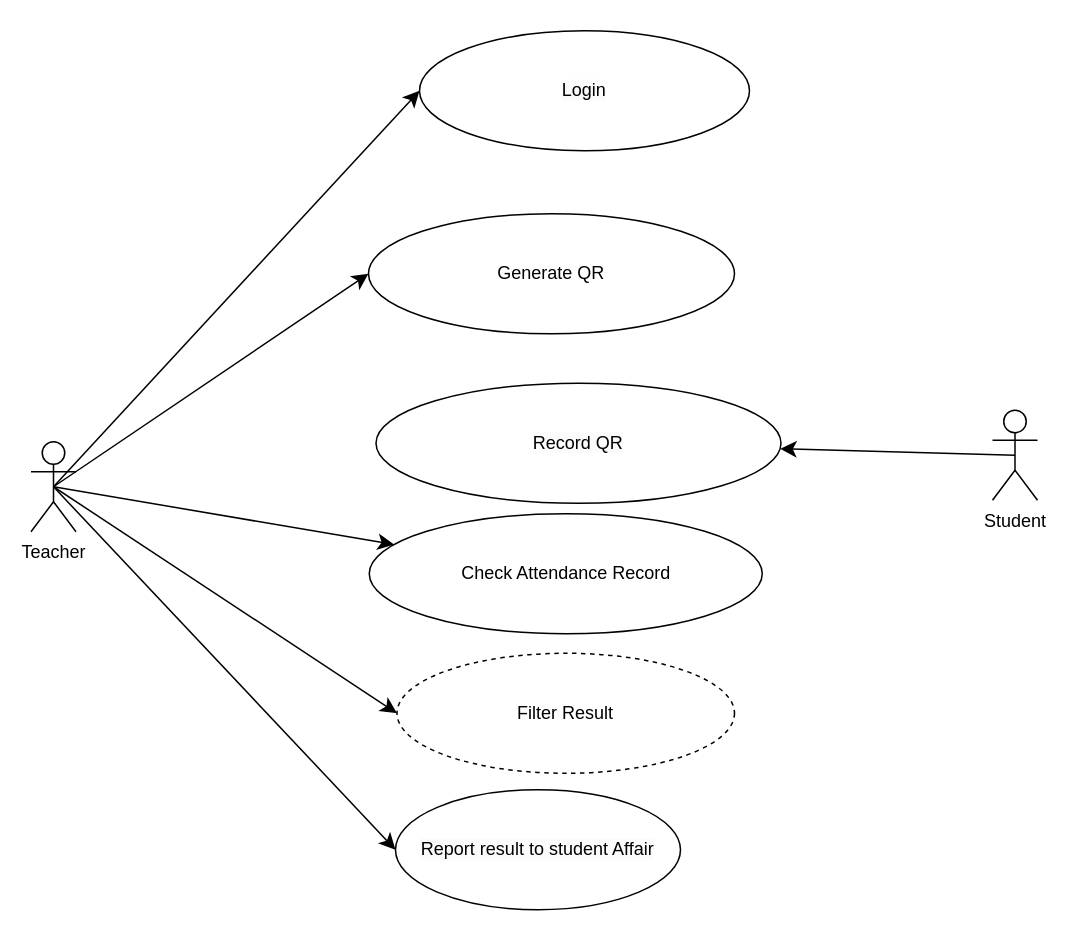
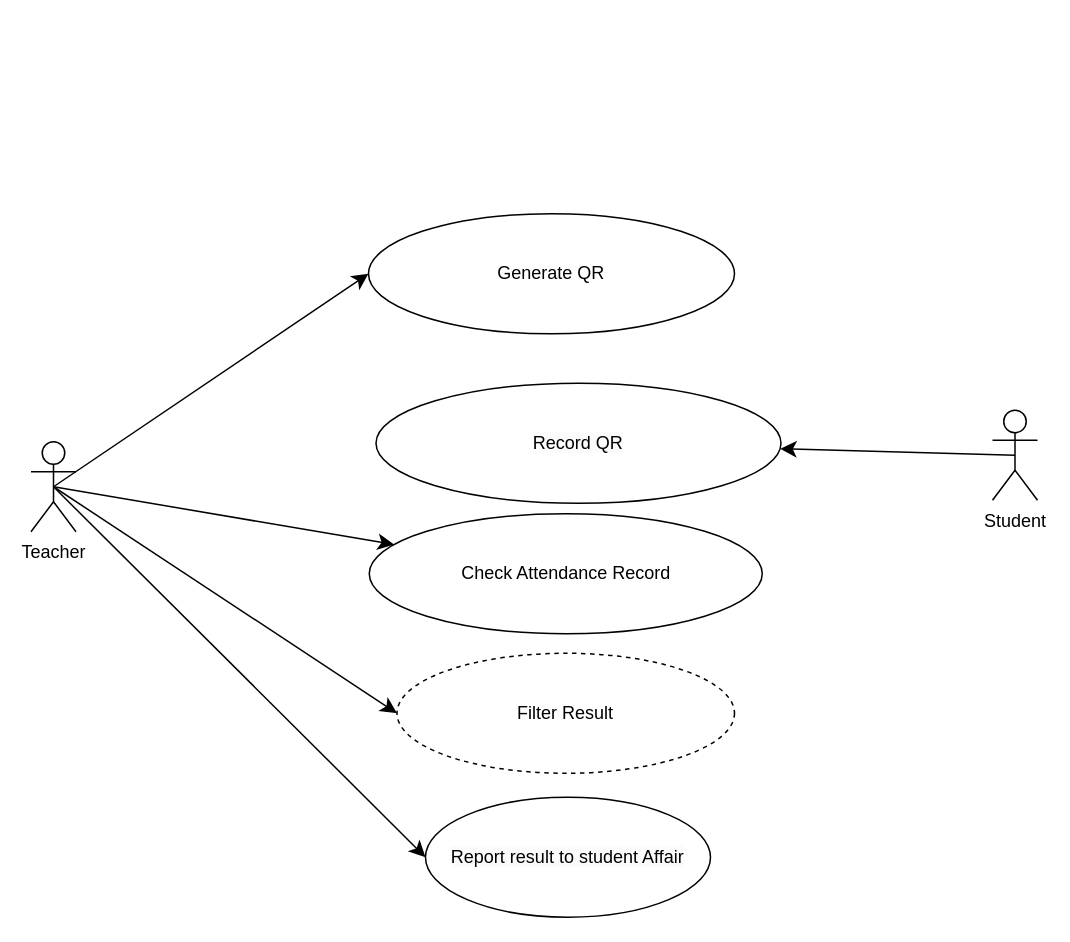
node "Login": removed
edge "Teacher" -> "Login": removed
node "Report result to student Affair": moved (538, 850) -> (568, 857)
